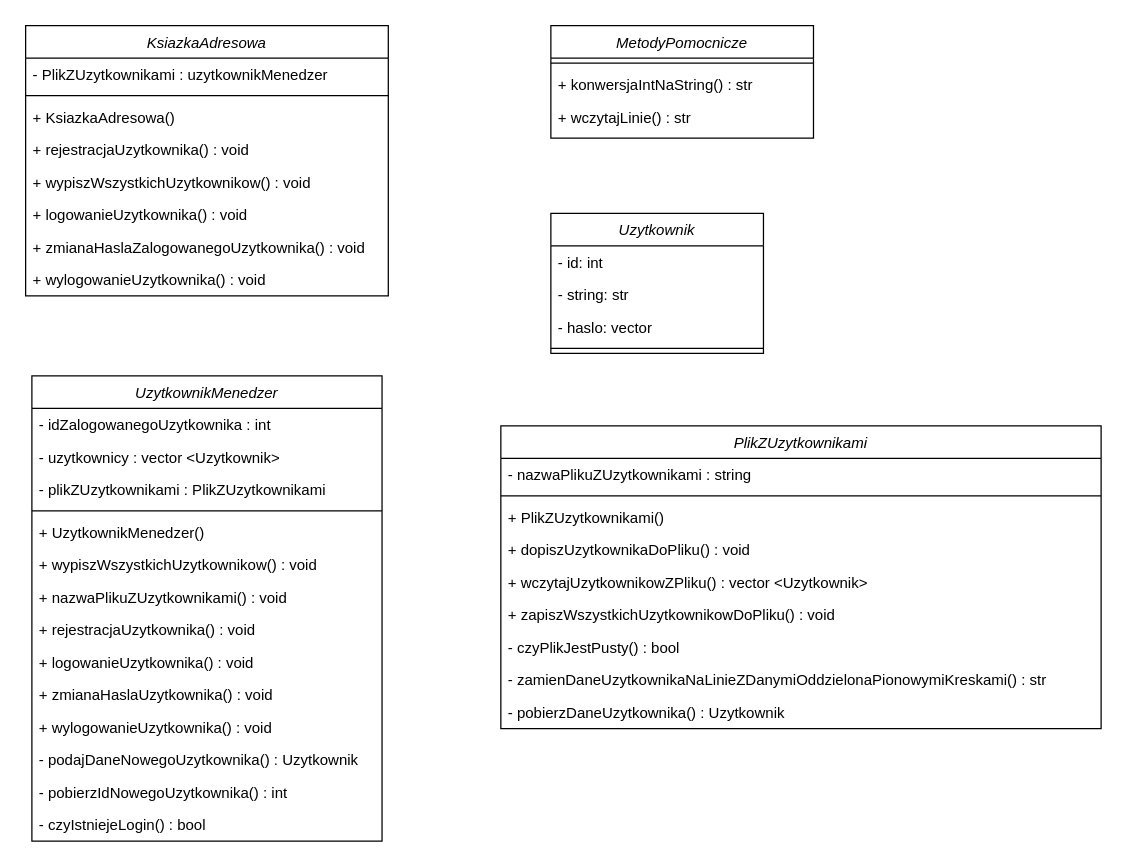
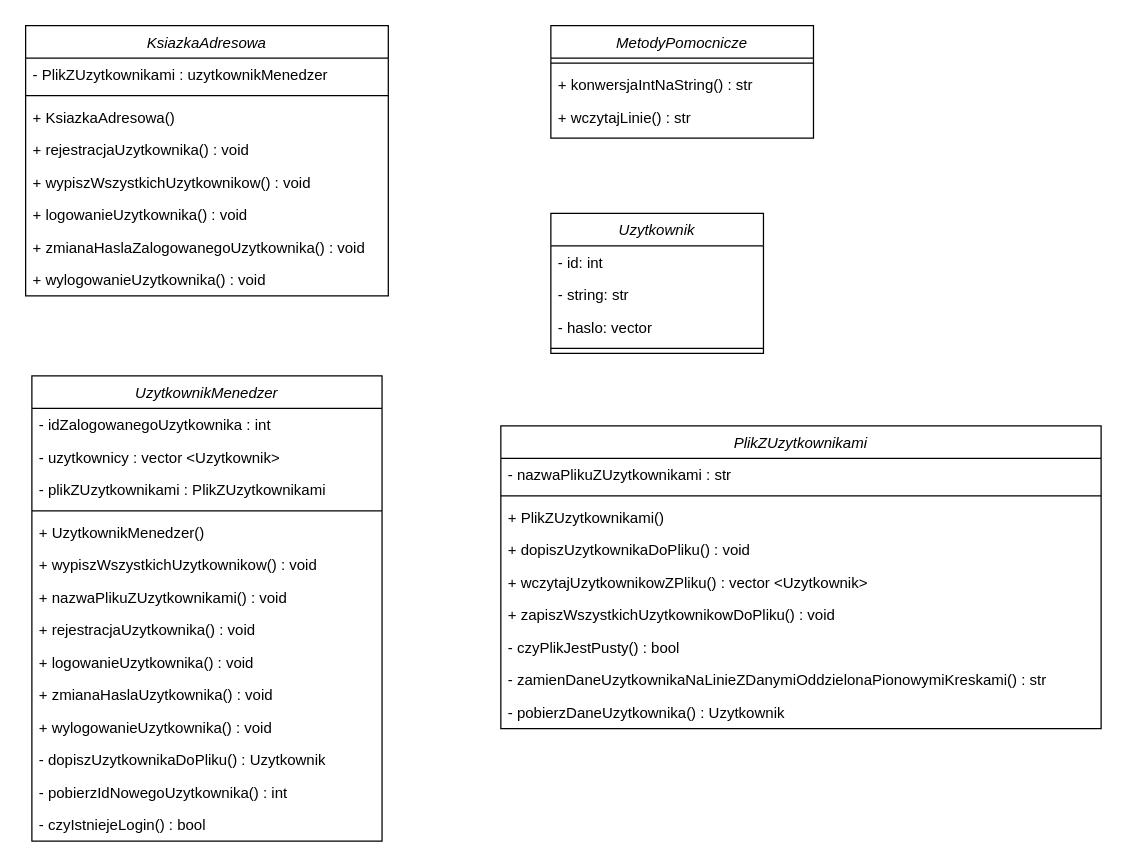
node "- nazwaPlikuZUzytkownikami : string": label "- nazwaPlikuZUzytkownikami : string" -> "- nazwaPlikuZUzytkownikami : str"
node "- podajDaneNowegoUzytkownika() : Uzytkownik": label "- podajDaneNowegoUzytkownika() : Uzytkownik" -> "- dopiszUzytkownikaDoPliku() : Uzytkownik"
